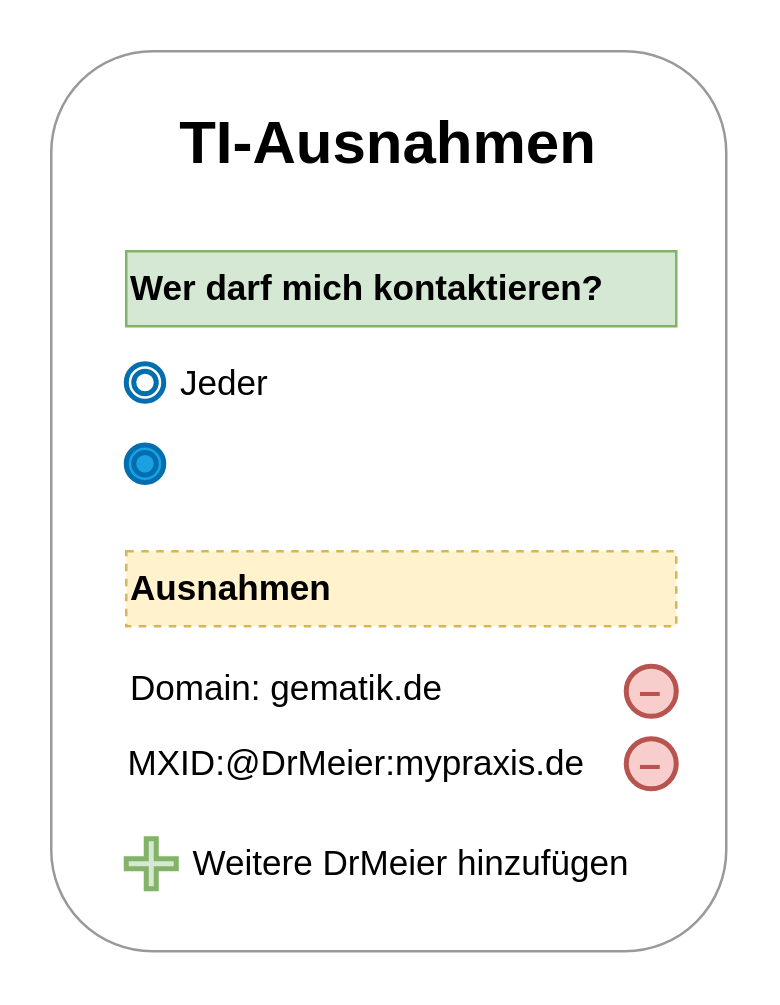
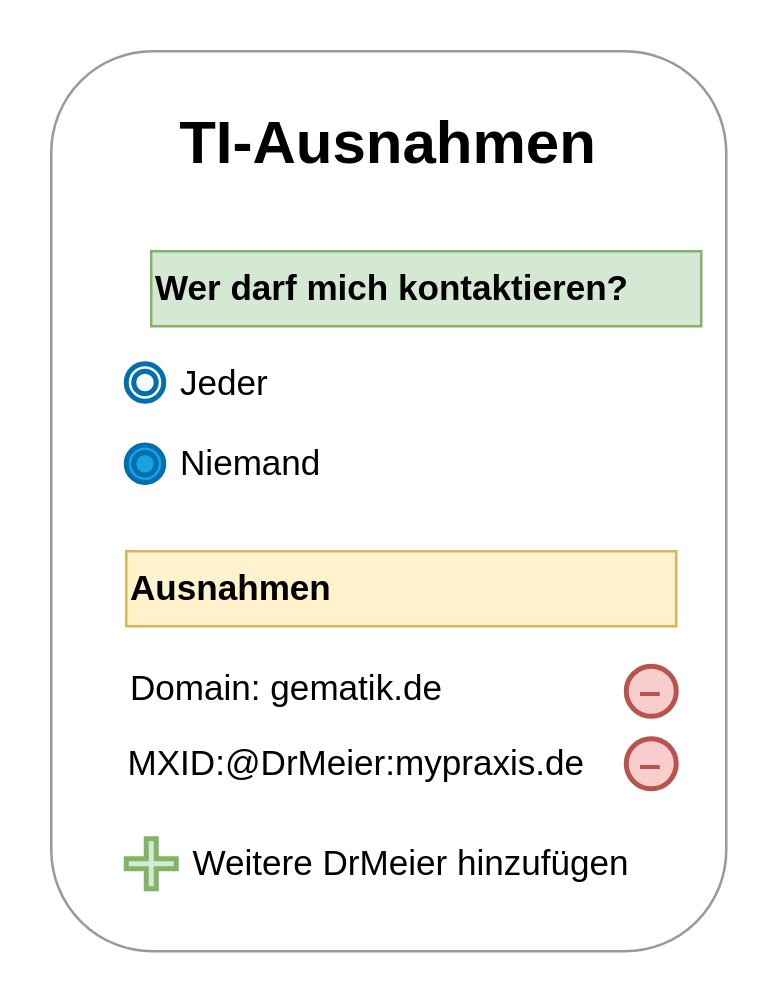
node "Wer darf mich kontaktieren?": moved (401, 289) -> (426, 289)
node "Niemand": added
node "Ausnahmen": style dashed -> solid
